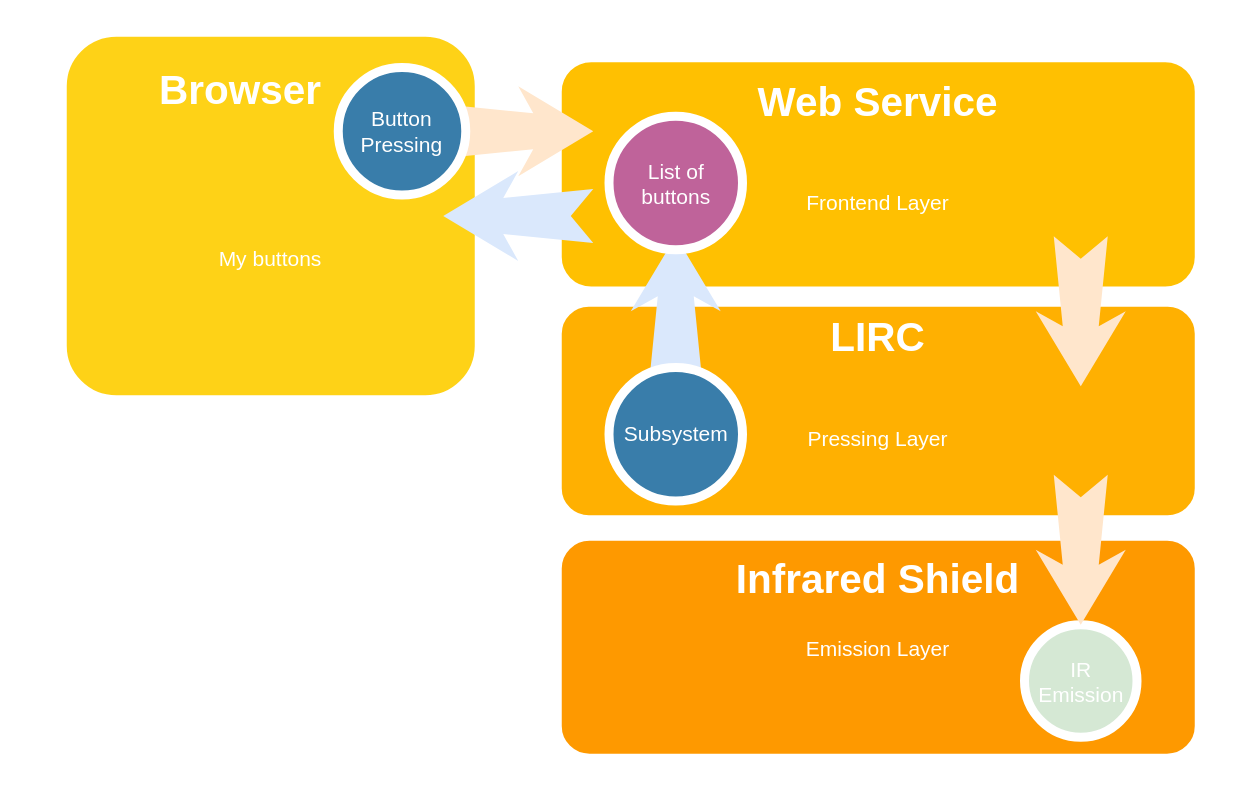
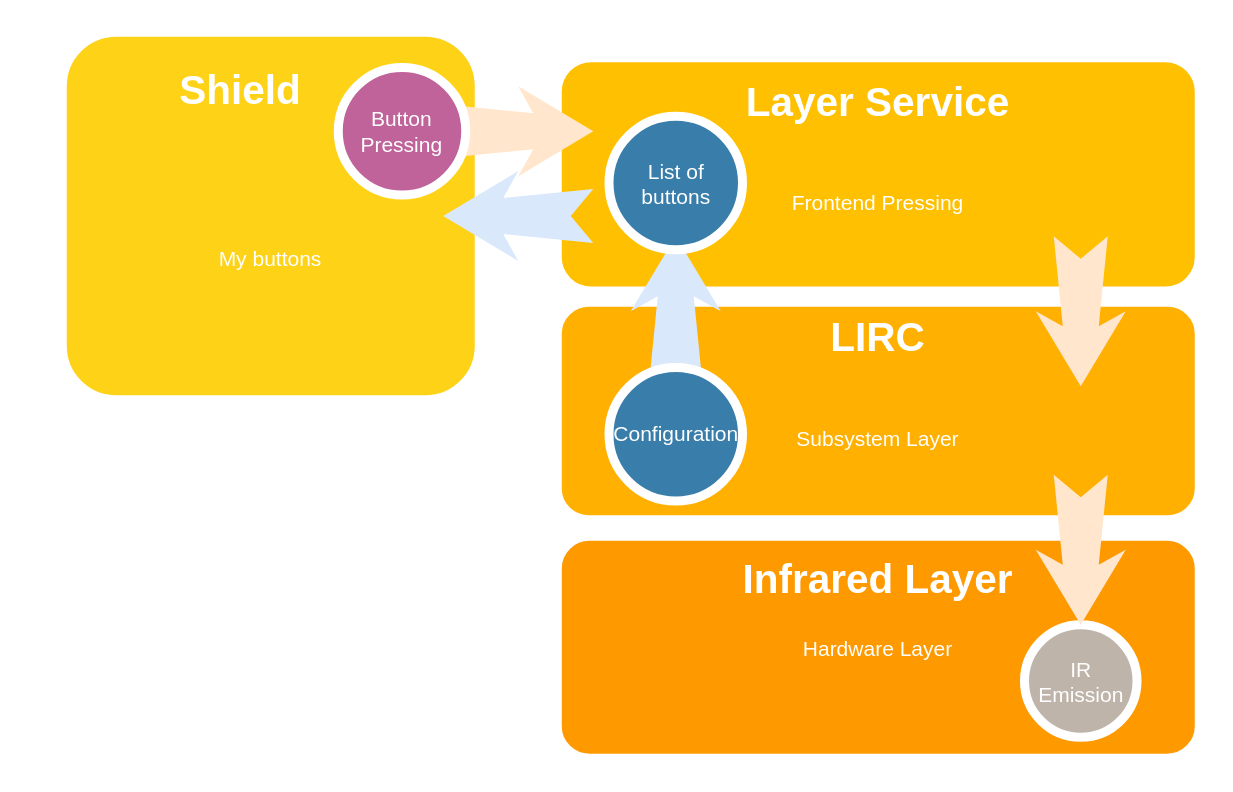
node "Browser": label "Browser" -> "Shield"
node "Web Service": label "Web Service" -> "Layer Service"
node "Button Pressing": fillcolor #397daa -> #bf639a
node "List of buttons": fillcolor #bf639a -> #397daa
node "Frontend Layer": label "Frontend Layer" -> "Frontend Pressing"
node "Subsystem": label "Subsystem" -> "Configuration"
node "Pressing Layer": label "Pressing Layer" -> "Subsystem Layer"
node "Infrared Shield": label "Infrared Shield" -> "Infrared Layer"
node "Emission Layer": label "Emission Layer" -> "Hardware Layer"
node "IR Emission": fillcolor #d5e8d4 -> #bfb4a9
